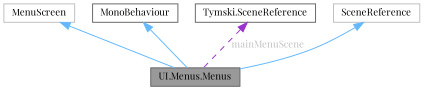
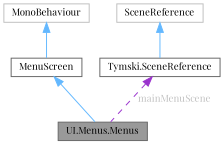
node "MenuScreen": color grey75 -> gray40
node "MonoBehaviour": color gray40 -> grey75
edge "UI.Menus.Menus" -> "MonoBehaviour": now "MenuScreen" -> "MonoBehaviour"
edge "UI.Menus.Menus" -> "SceneReference": now "Tymski.SceneReference" -> "SceneReference"
